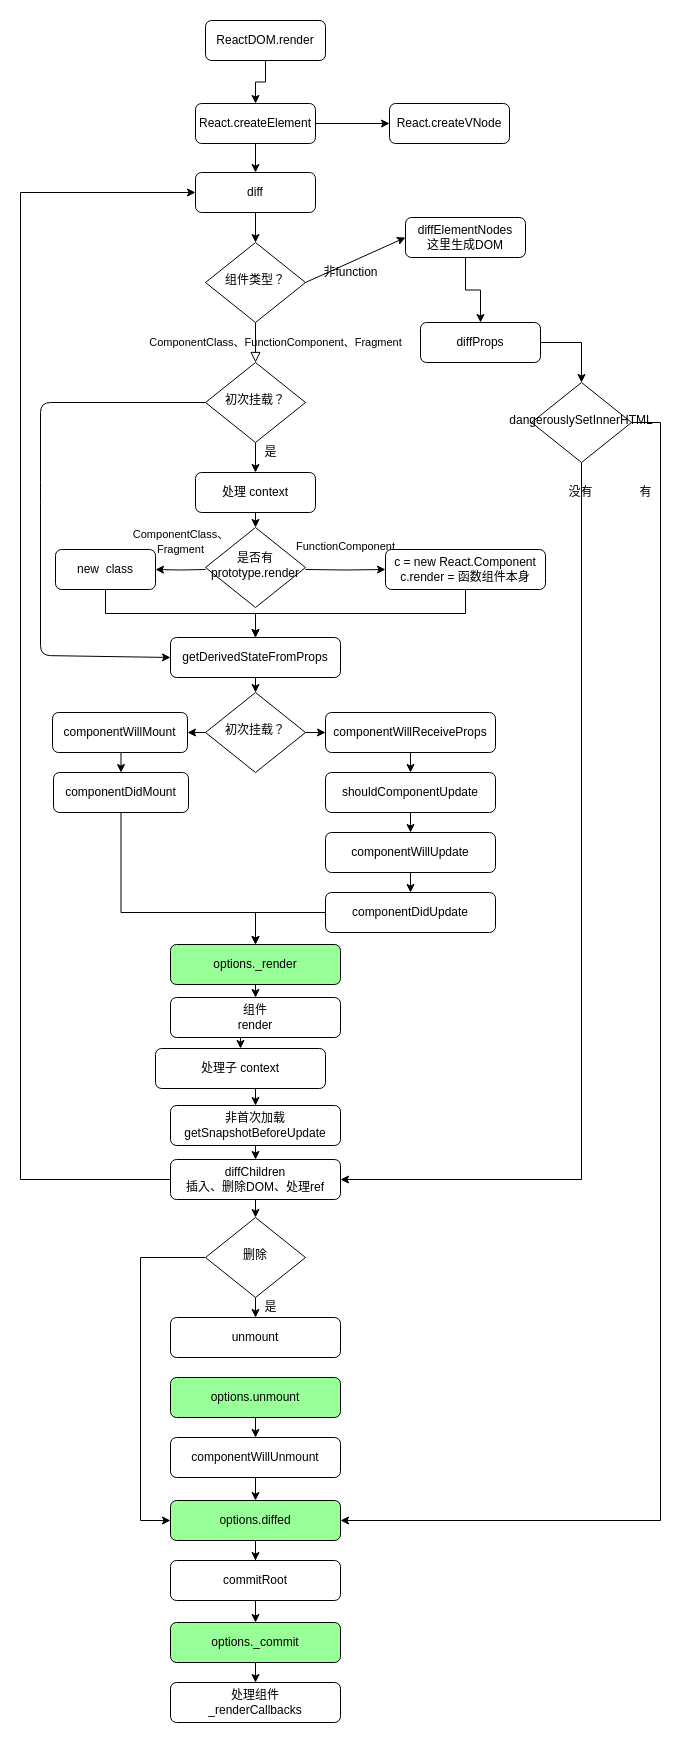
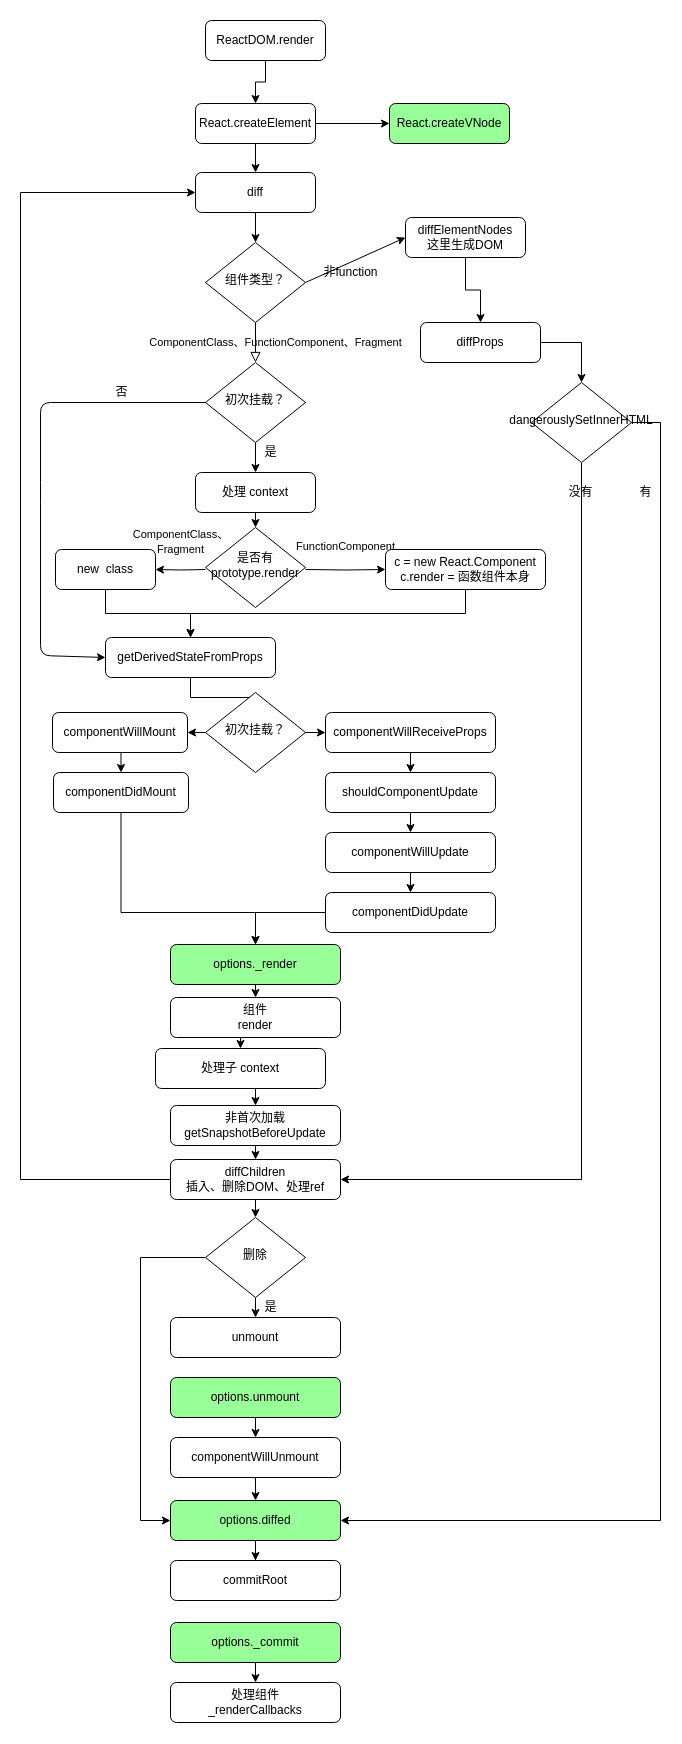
node "React.createVNode": fillcolor #ffffff -> #99ff99
node "否": added
node "getDerivedStateFromProps": moved (256, 658) -> (191, 658)
edge "commitRoot" -> "options._commit": removed
